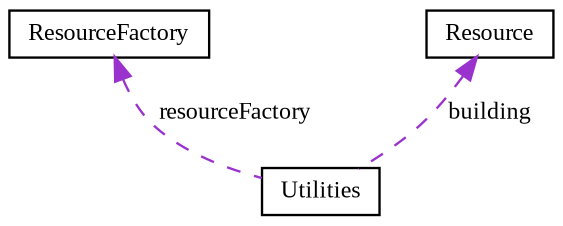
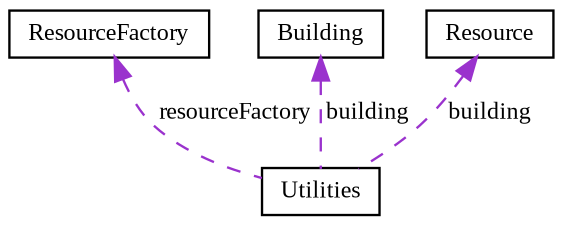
node "Building": added
